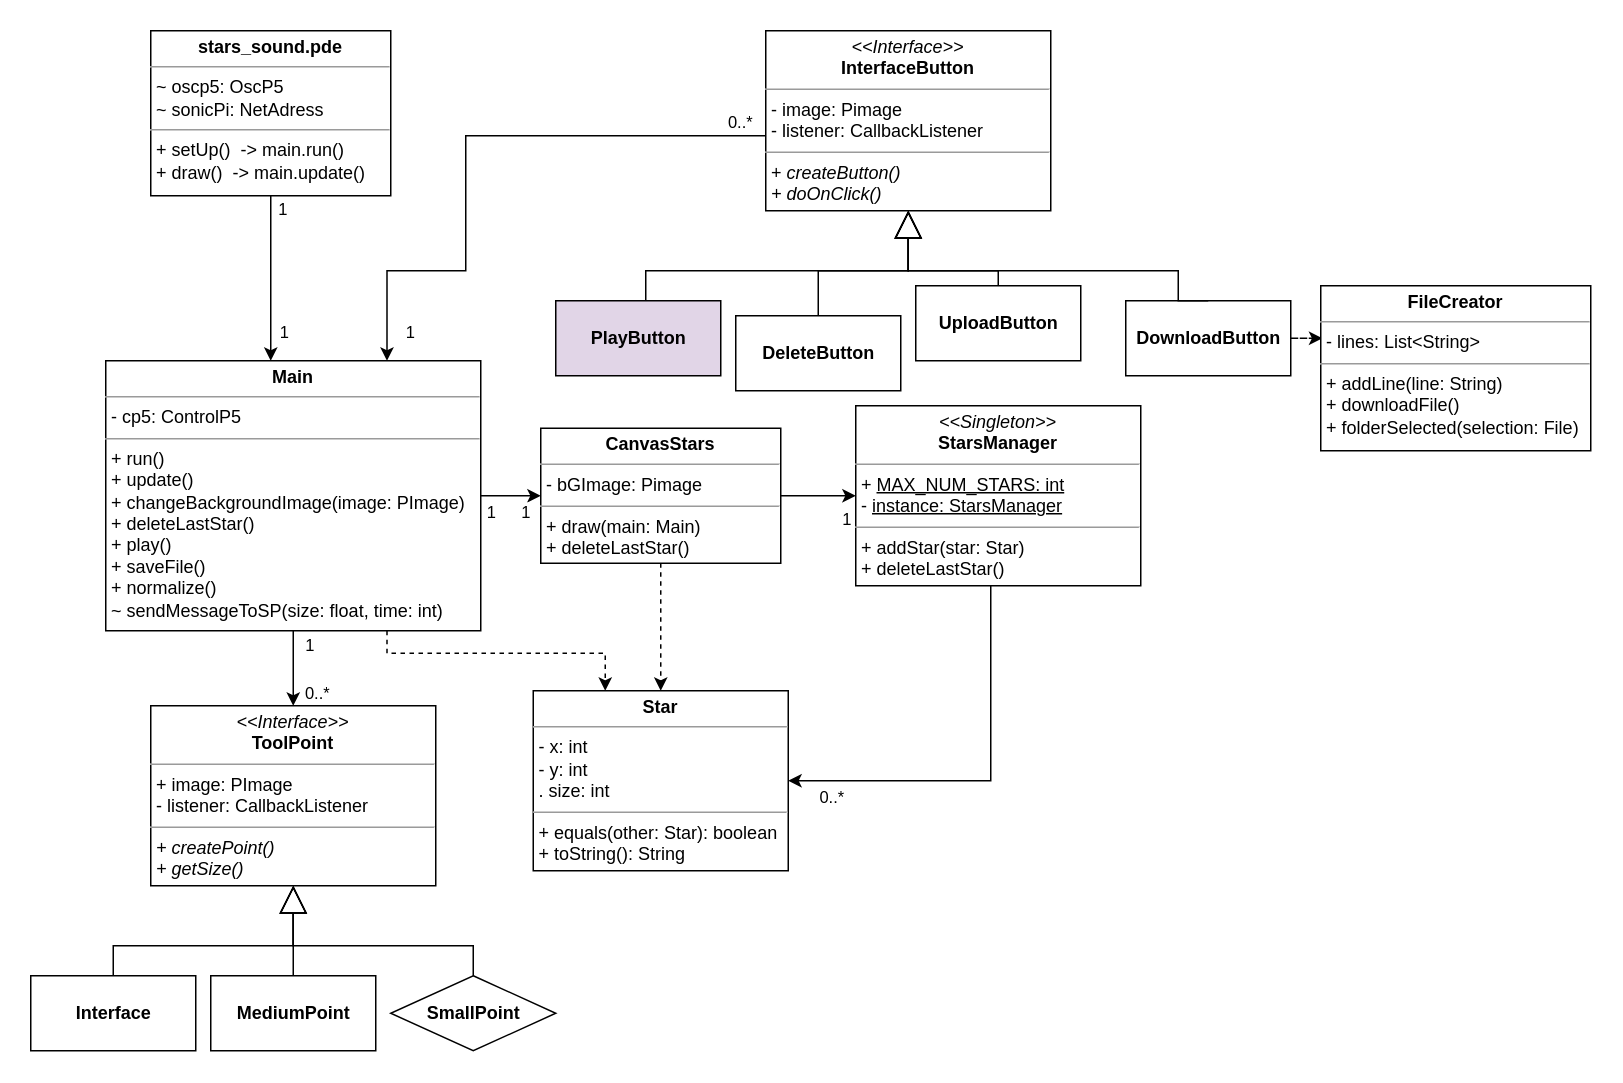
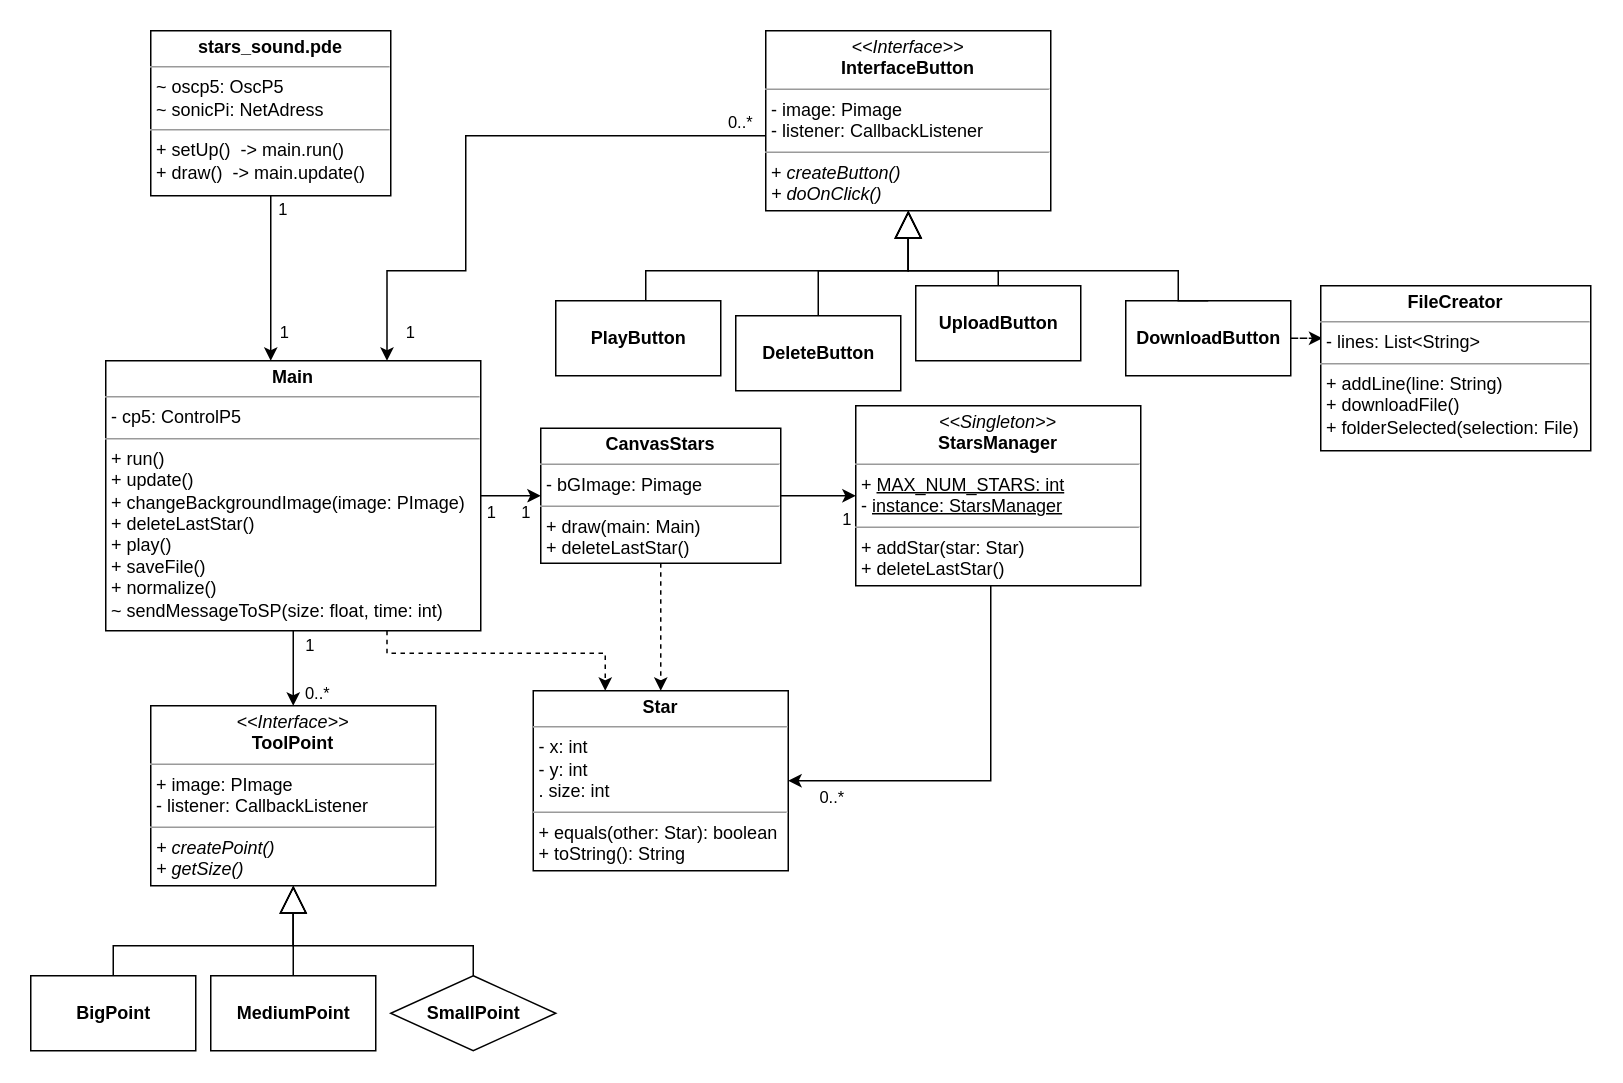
node "PlayButton": fillcolor #e1d5e7 -> #ffffff
node "Interface": label "Interface" -> "BigPoint"
